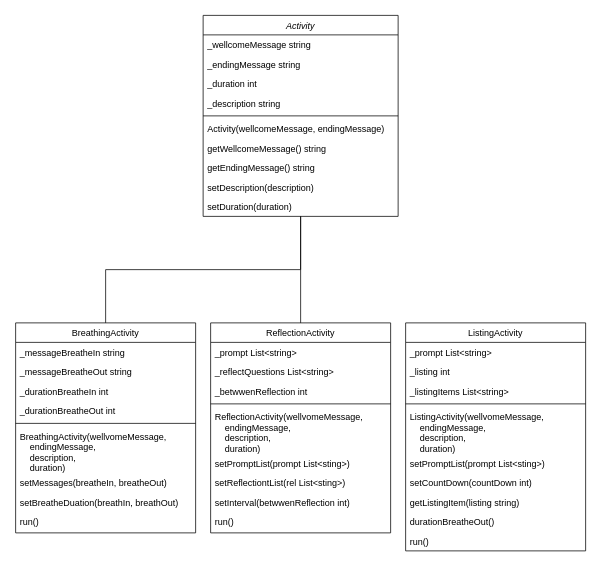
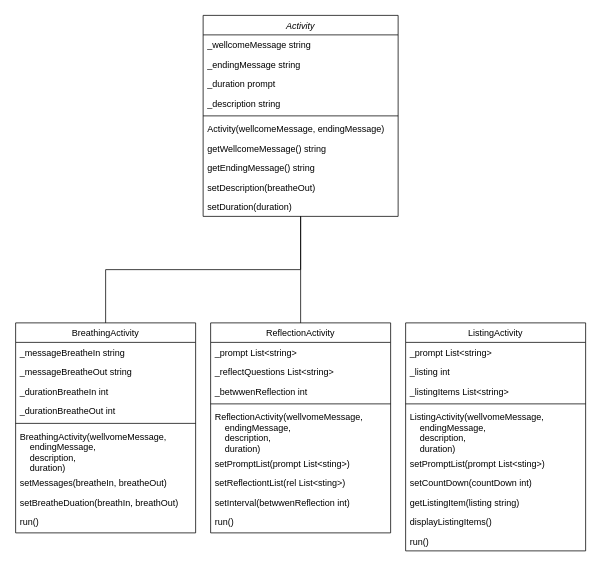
node "_duration int": label "_duration int" -> "_duration prompt"
node "setDescription(description)": label "setDescription(description)" -> "setDescription(breatheOut)"
node "durationBreatheOut()": label "durationBreatheOut()" -> "displayListingItems()"
